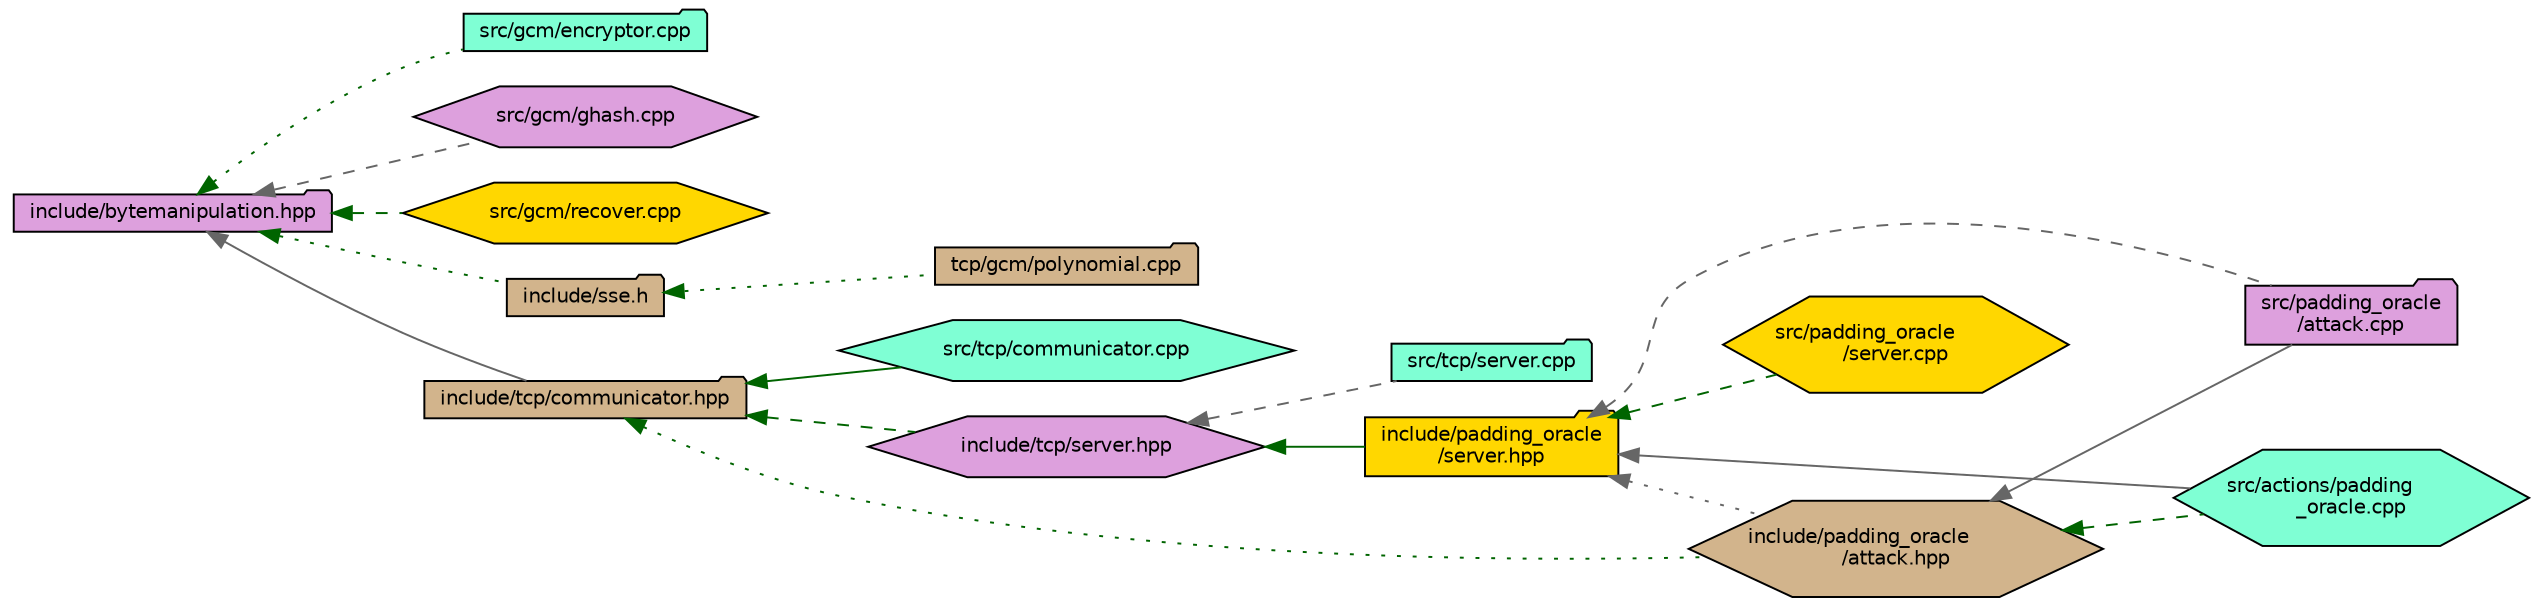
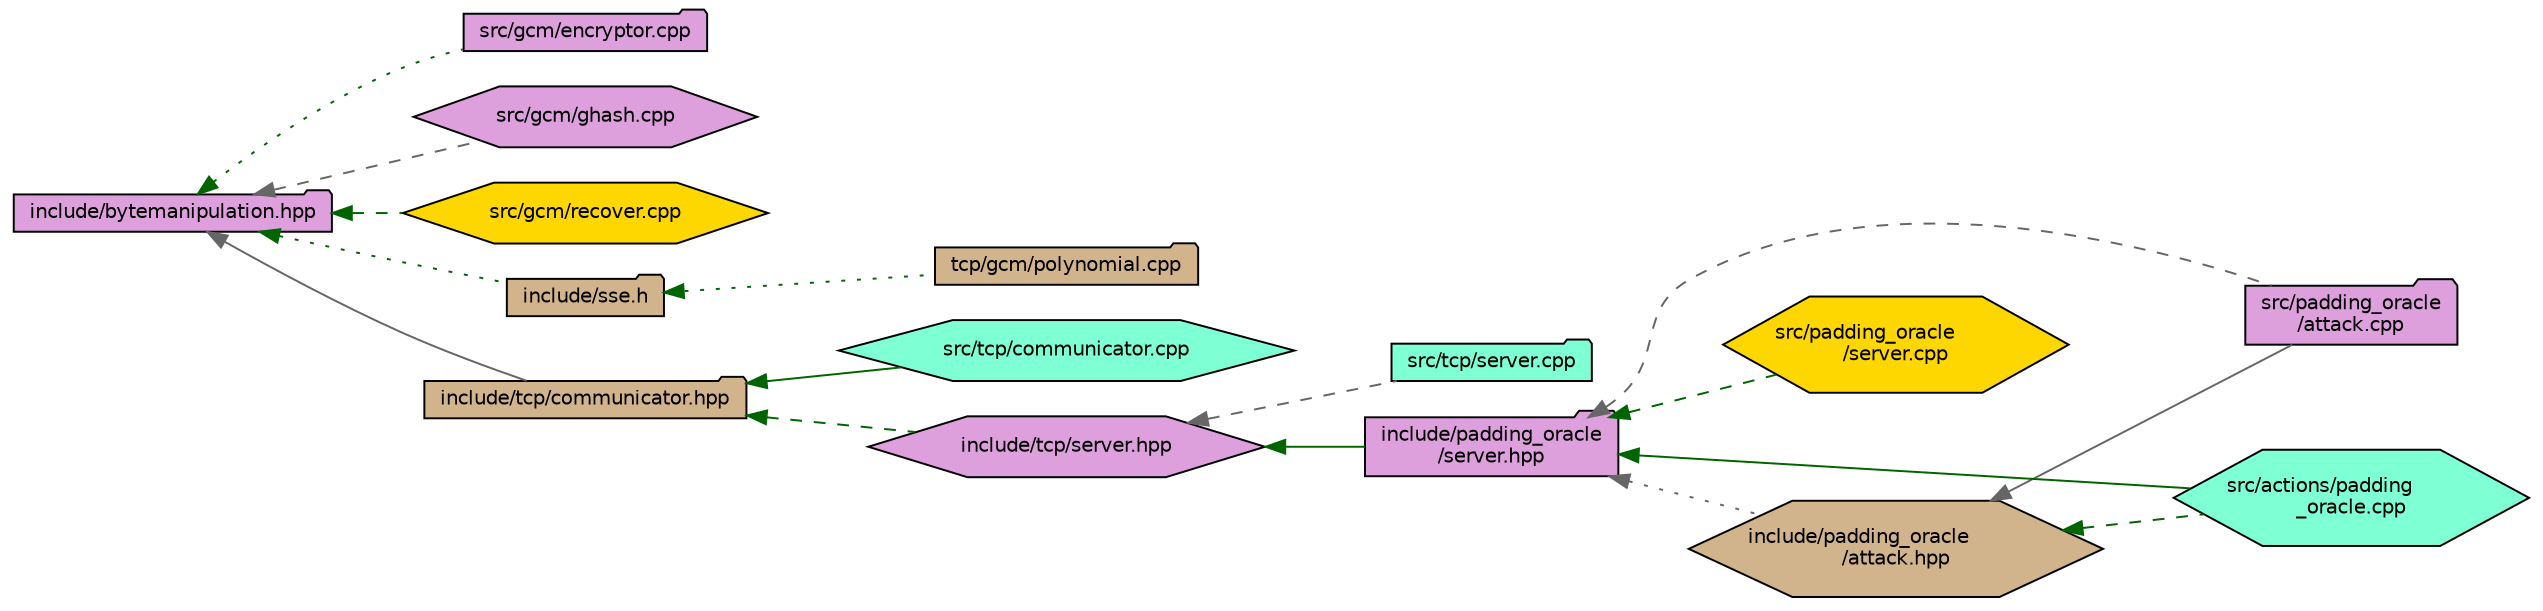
node "src/gcm/encryptor.cpp": fillcolor aquamarine -> plum
node "include/padding_oracle /server.hpp": fillcolor gold -> plum
edge "src/actions/padding _oracle.cpp" -> "include/padding_oracle /server.hpp": color gray40 -> darkgreen
edge "include/padding_oracle /attack.hpp" -> "include/tcp/communicator.hpp": removed
